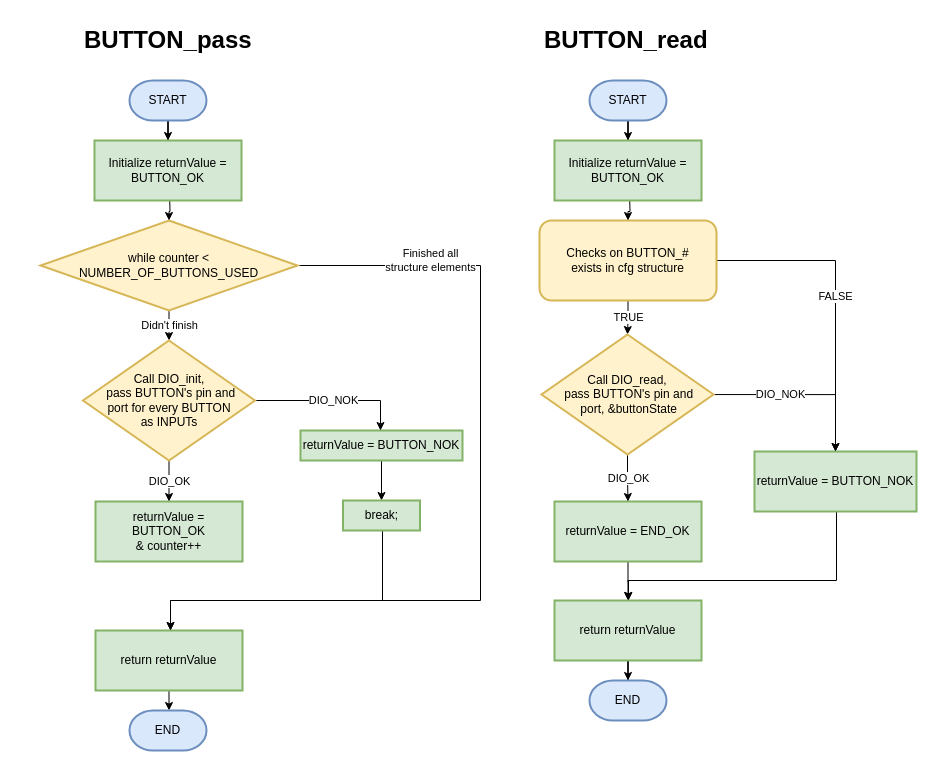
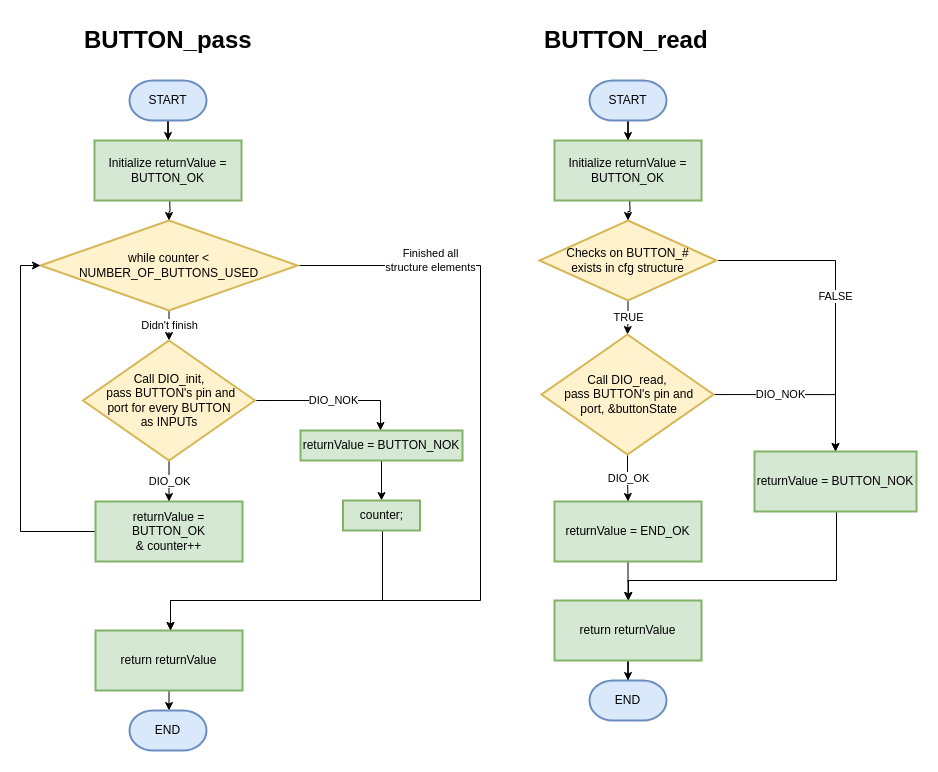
node "Checks on BUTTON_# exists in cfg structure": shape rounded rectangle -> diamond
edge "returnValue = BUTTON_OK & counter++" -> "while counter < NUMBER_OF_BUTTONS_USED": added
node "break;": label "break;" -> "counter;"
